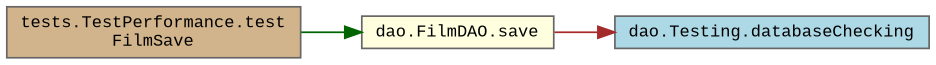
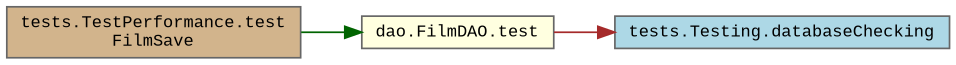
node "dao.FilmDAO.save": label "dao.FilmDAO.save" -> "dao.FilmDAO.test"
node "dao.Testing.databaseChecking": label "dao.Testing.databaseChecking" -> "tests.Testing.databaseChecking"
